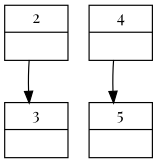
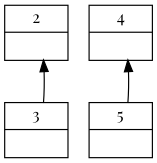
edge "2" -> "3": reversed
edge "4" -> "5": reversed
